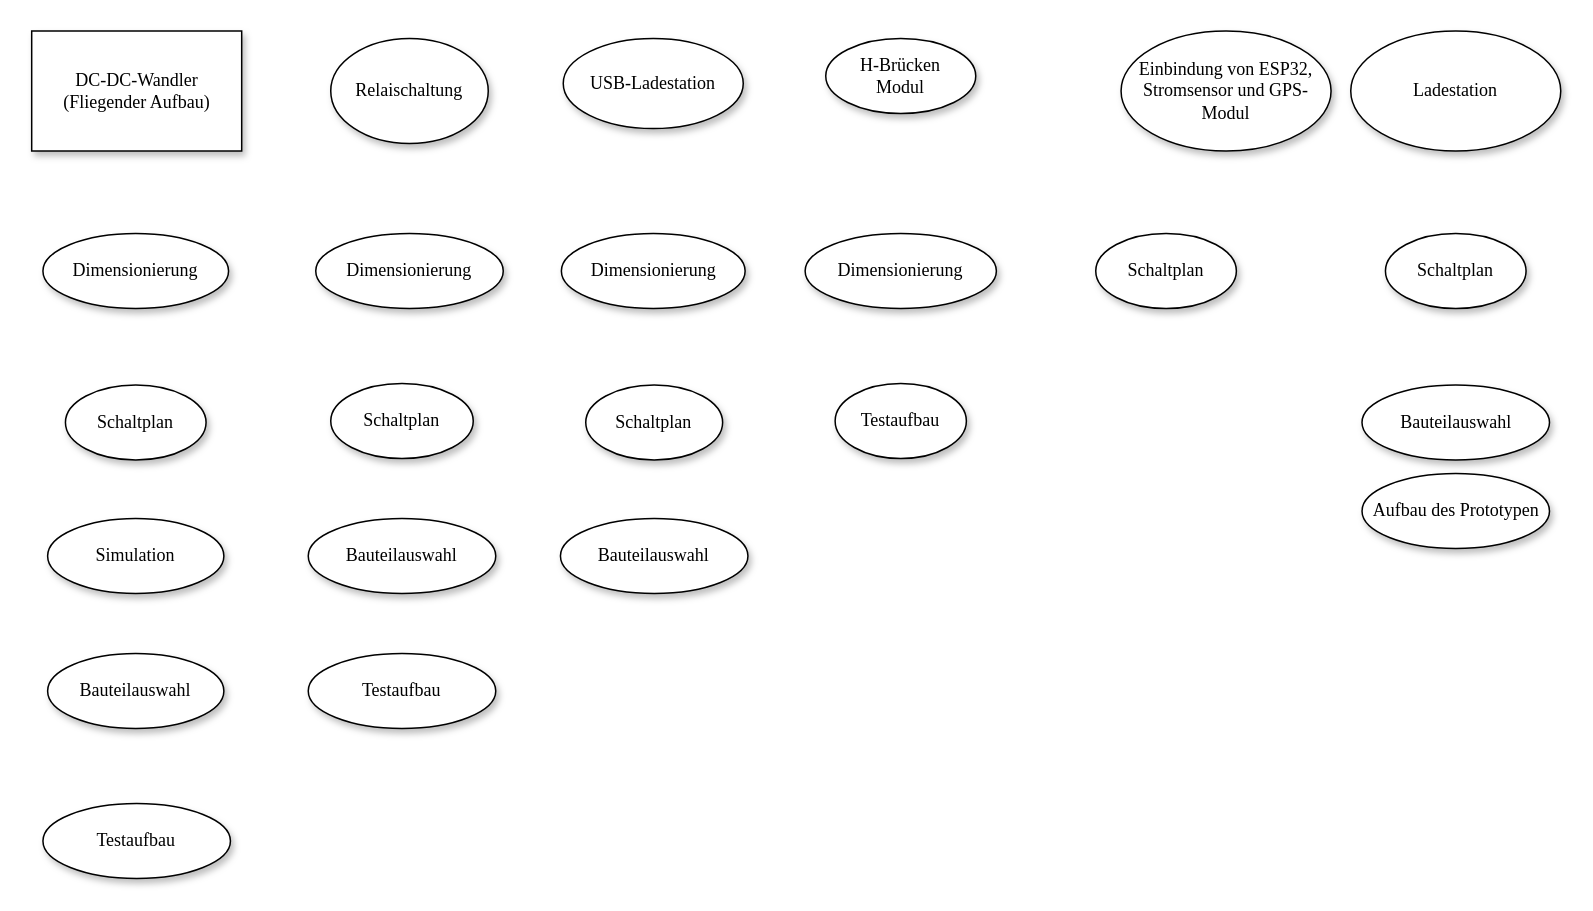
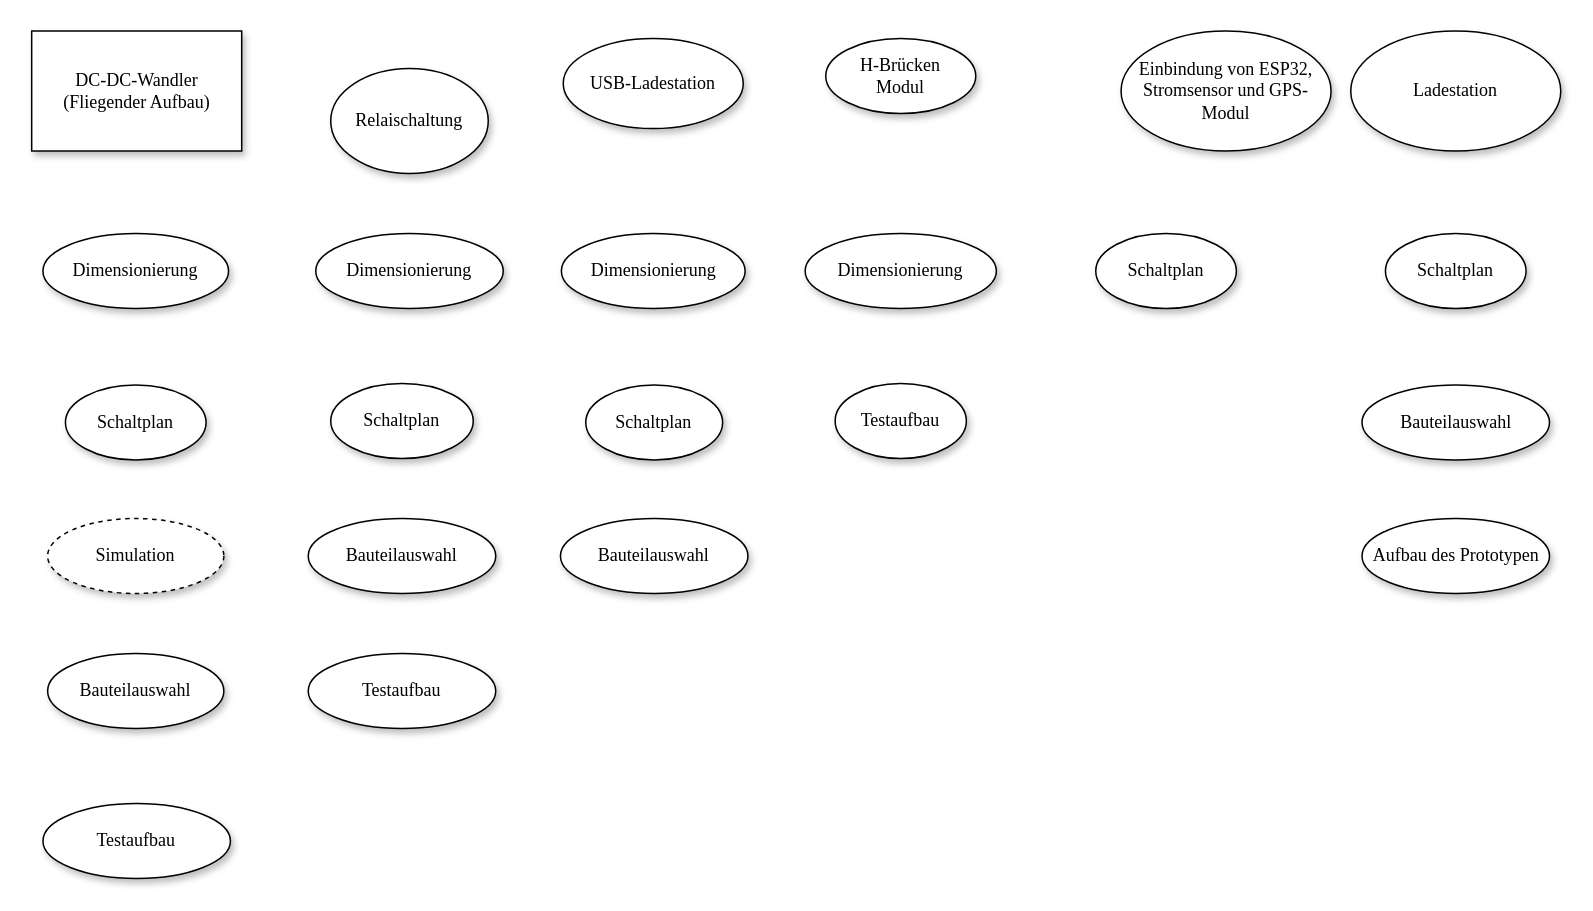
node "Relaischaltung": moved (410, 91) -> (410, 121)
node "Aufbau des Prototypen": moved (1456, 511) -> (1456, 556)
node "Simulation": style solid -> dashed
